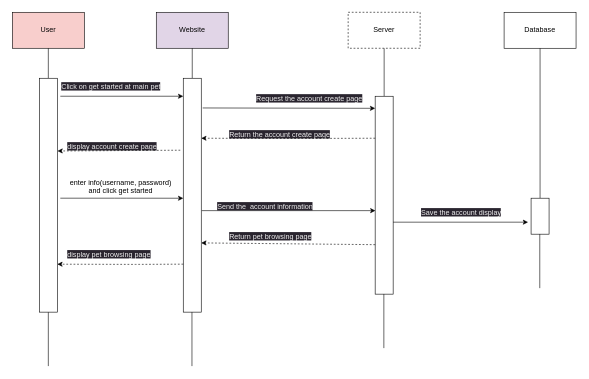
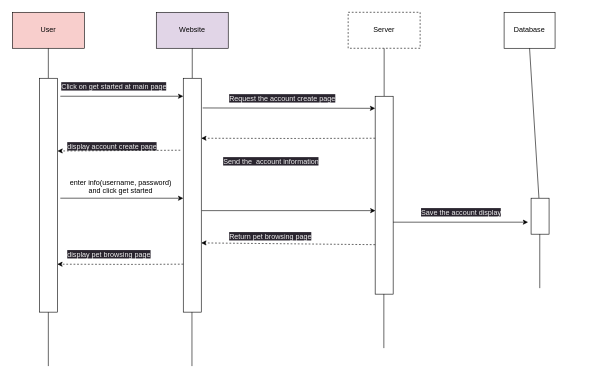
node "Database": size 72x36 -> 51x36
node "Click on get started at main pet": label "Click on get started at main pet" -> "Click on get started at main page"
node "Request the account create page": moved (309, 99) -> (282, 99)
node "Return the account create page": removed
node "Send the account information": moved (270, 204) -> (276, 159)
